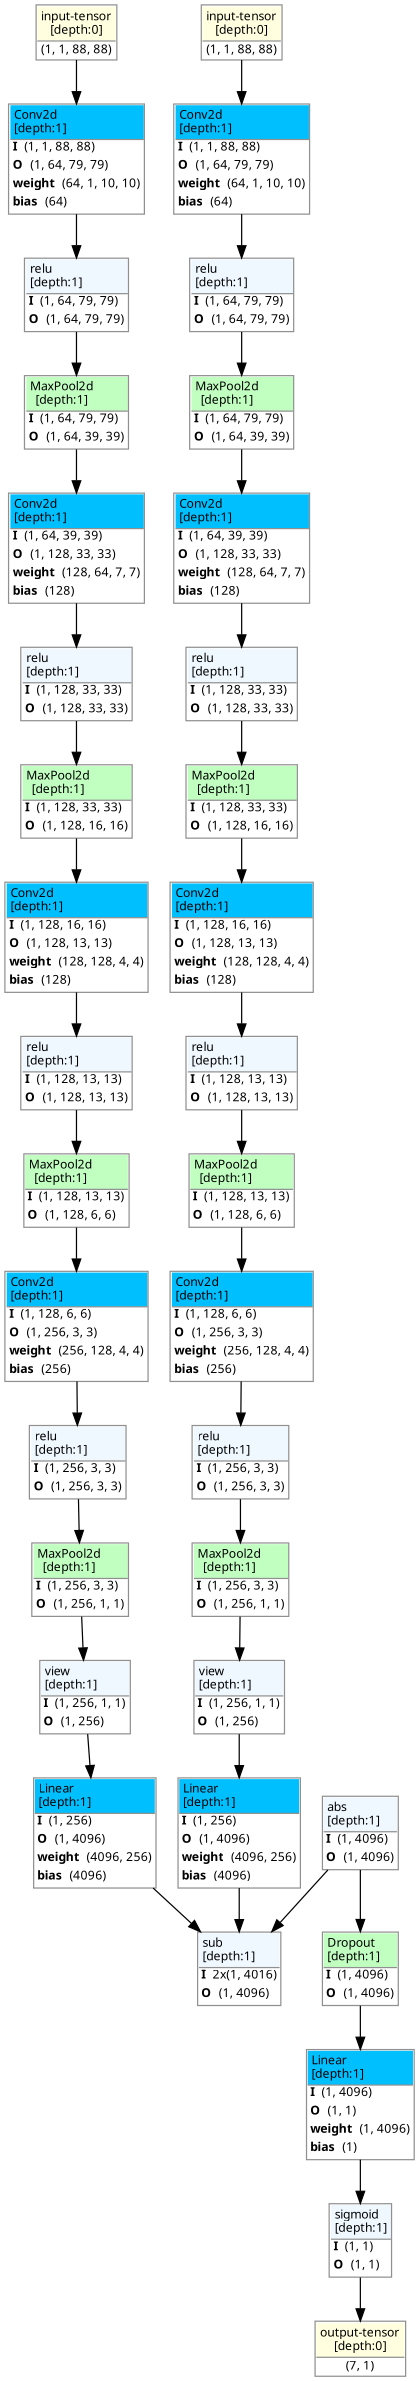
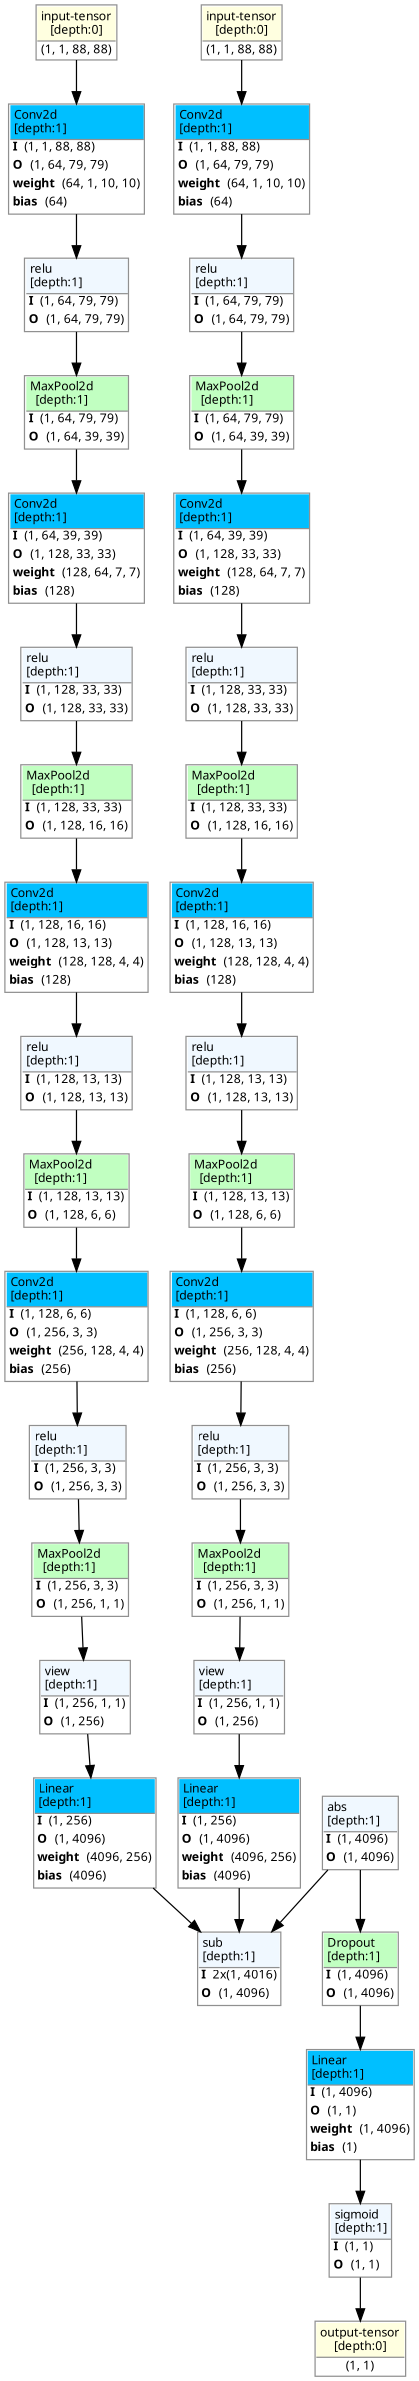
node "output-tensor": text "(7, 1)" -> "(1, 1)"
